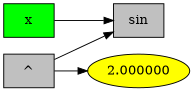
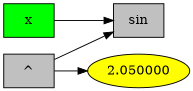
node "2.000000": label "2.000000" -> "2.050000"
